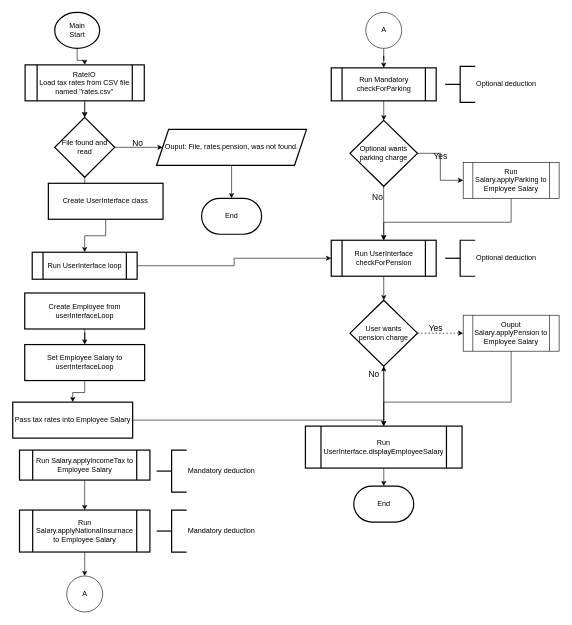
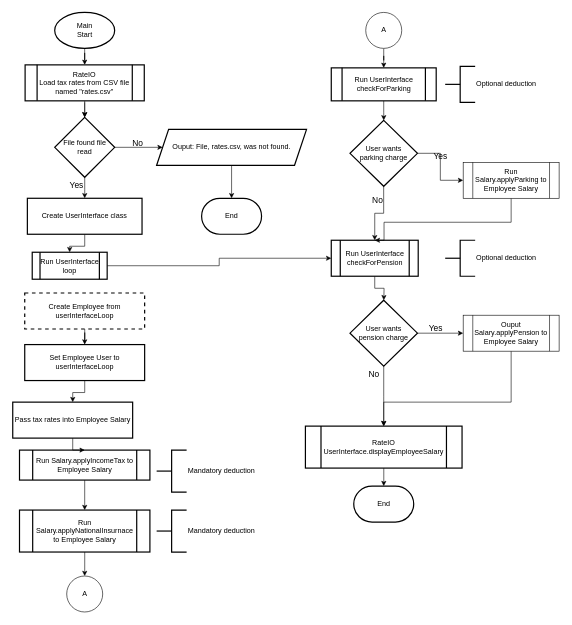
node "Main Start": size 45x36 -> 60x36
node "Run Mandatory checkForParking": label "Run Mandatory checkForParking" -> "Run UserInterface checkForParking"
node "File found and read": label "File found and read" -> "File found file read"
node "Ouput: File, rates.pension, was not found.": label "Ouput: File, rates.pension, was not found." -> "Ouput: File, rates.csv, was not found."
node "Optional wants parking charge": label "Optional wants parking charge" -> "User wants parking charge"
node "Create UserInterface class": moved (106, 201) -> (85, 216)
node "Run UserInterface checkForPension": size 105x36 -> 87x36
node "Run UserInterface loop": size 105x27 -> 75x27
node "Create Employee from userInterfaceLoop": style solid -> dashed
edge "User wants pension charge" -> "Ouput Salary.applyPension to Employee Salary": style dashed -> solid
node "Set Employee Salary to userInterfaceLoop": label "Set Employee Salary to userInterfaceLoop" -> "Set Employee User to userInterfaceLoop"
edge "Pass tax rates into Employee Salary" -> "User wants pension charge": now "Pass tax rates into Employee Salary" -> "Run Salary.applyIncomeTax to Employee Salary"
node "Run UserInterface.displayEmployeeSalary": label "Run UserInterface.displayEmployeeSalary" -> "RateIO UserInterface.displayEmployeeSalary"
